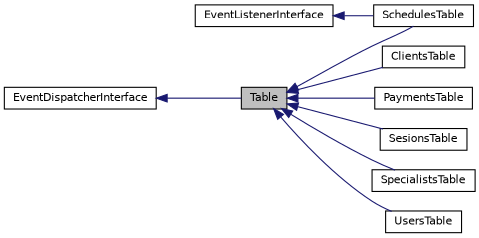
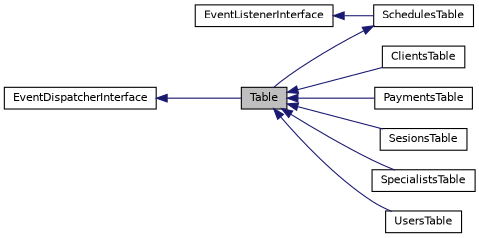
edge "SchedulesTable" -> "Table": reversed
